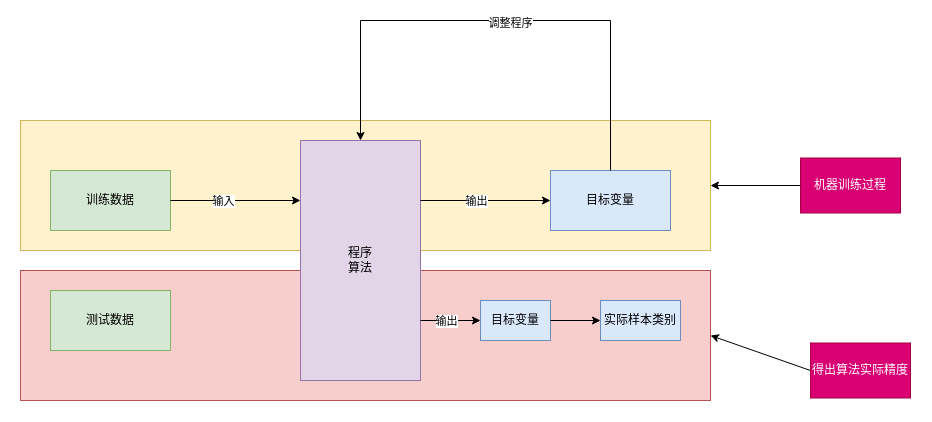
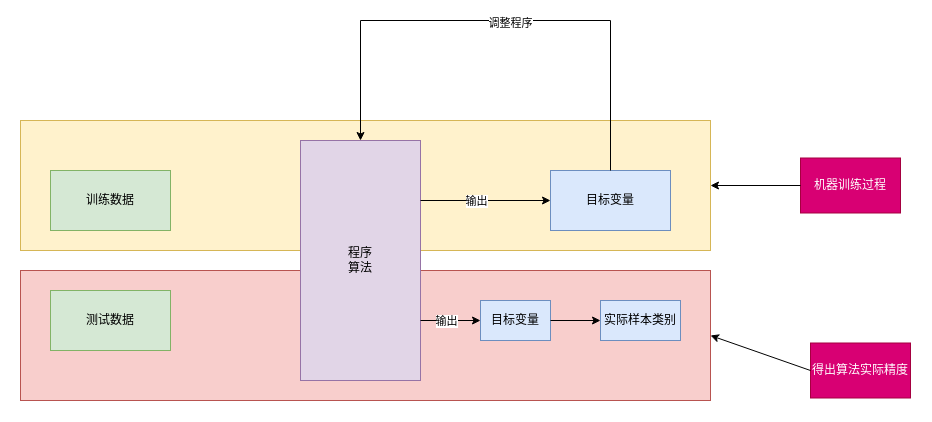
edge "训练数据" -> "程序 算法": removed, label "输入"
